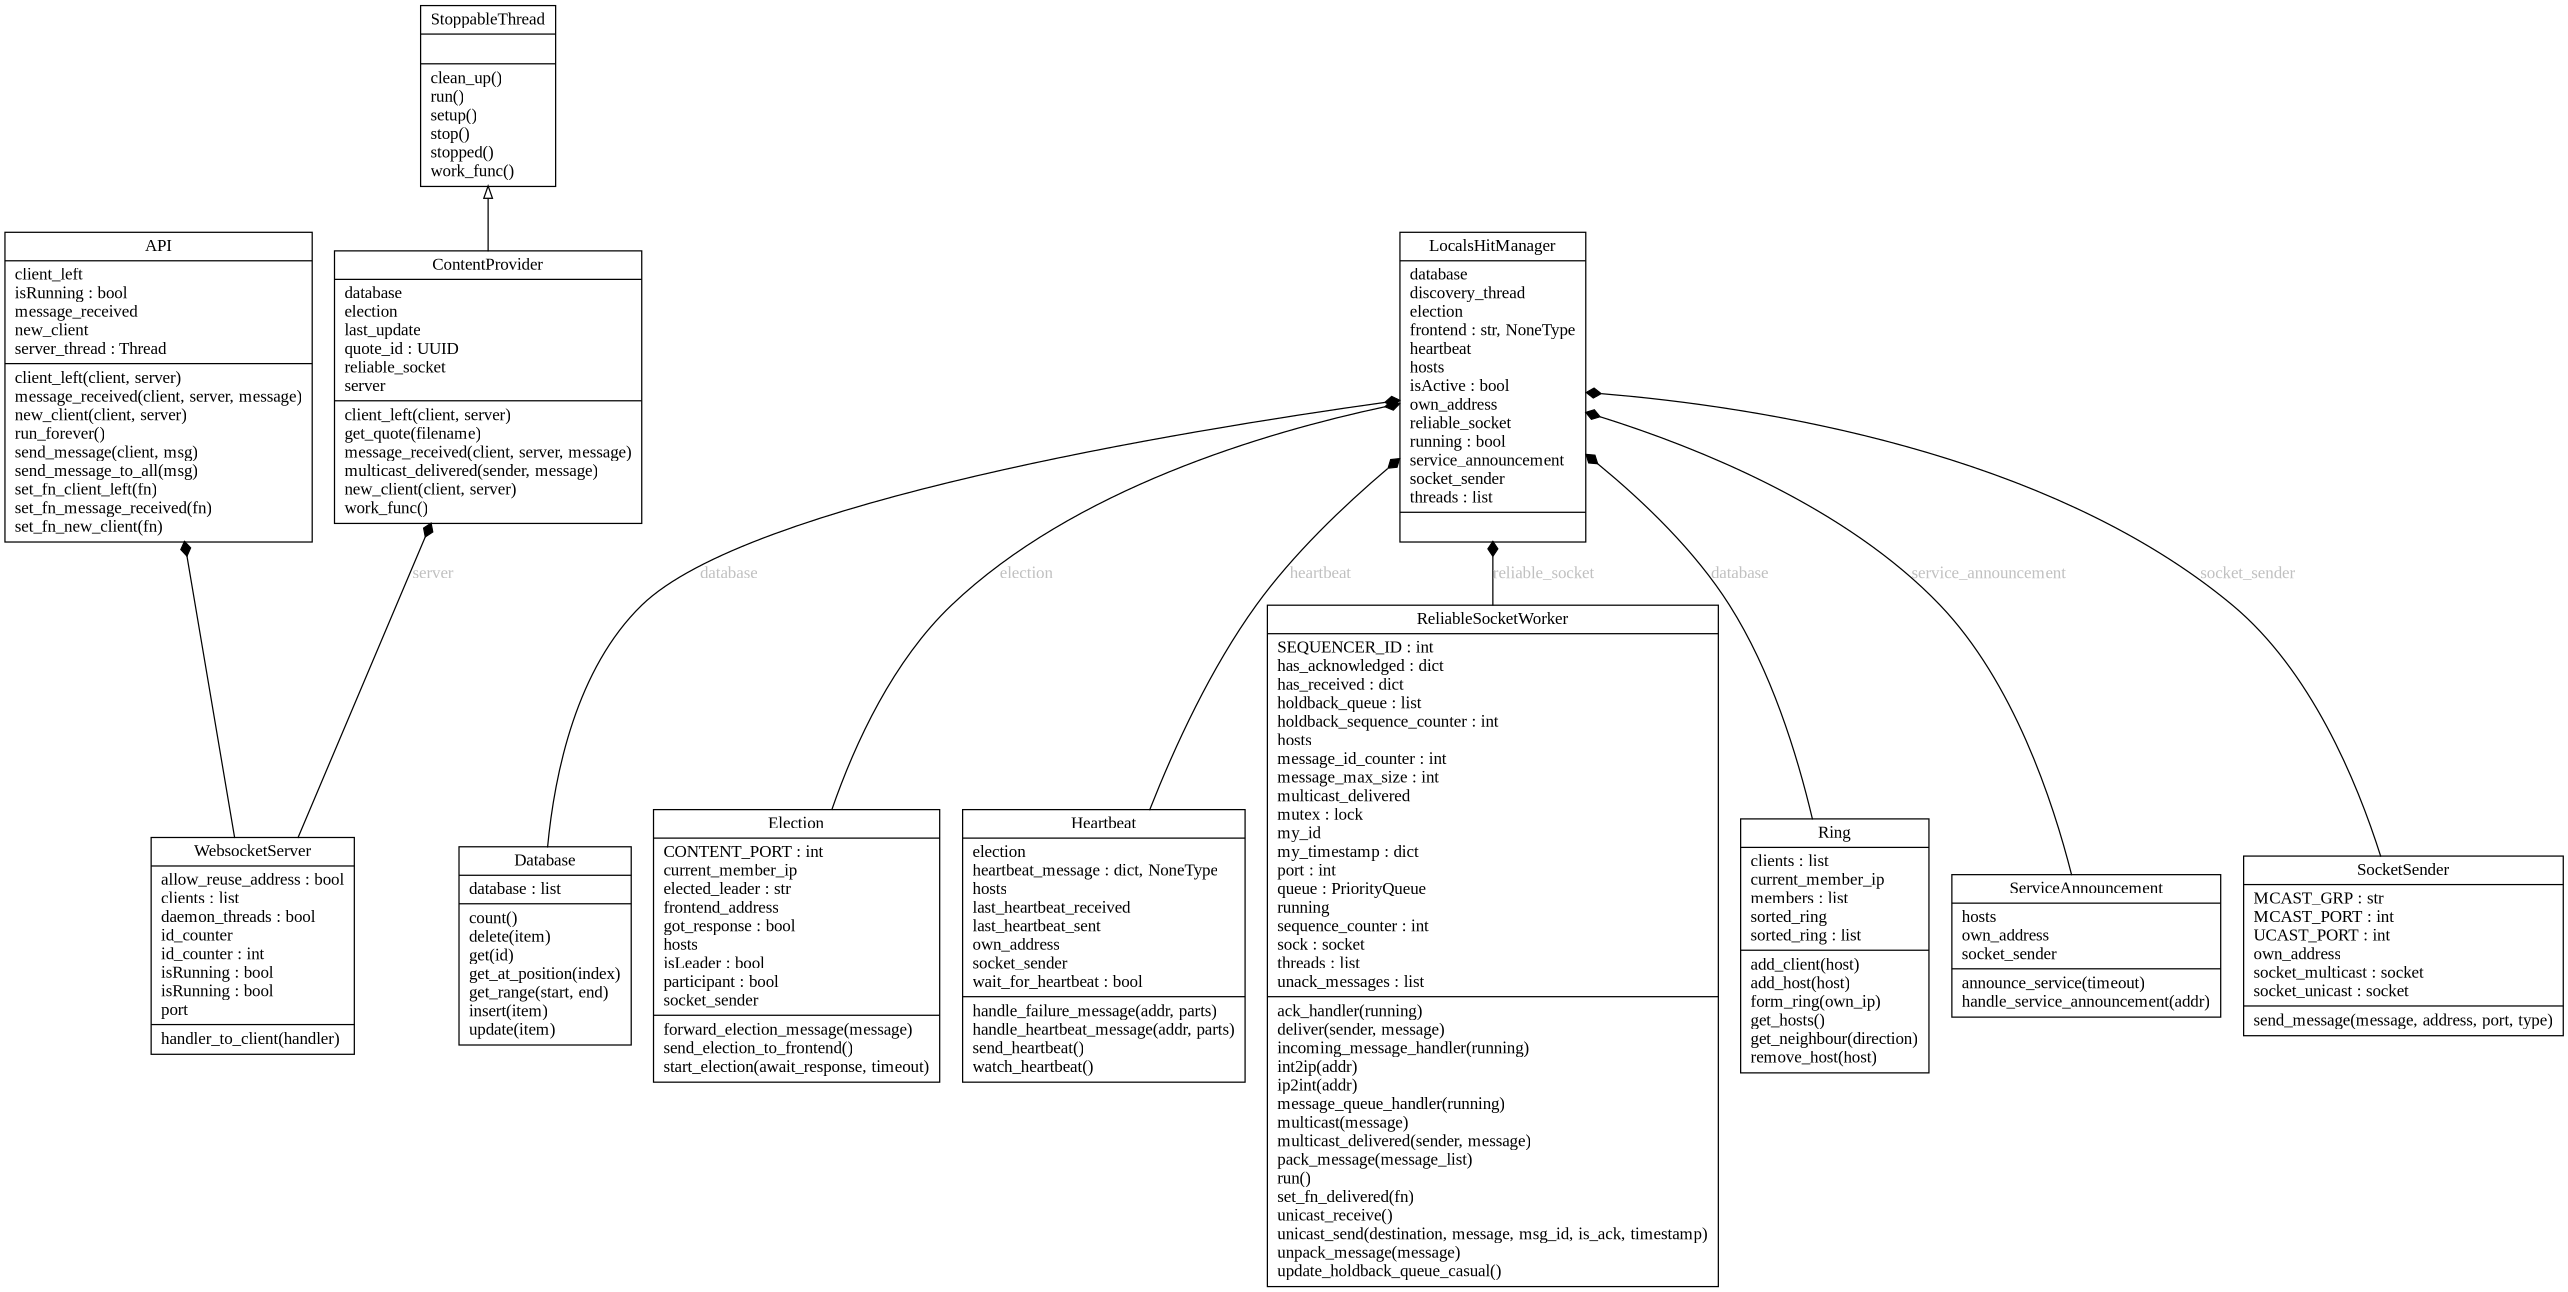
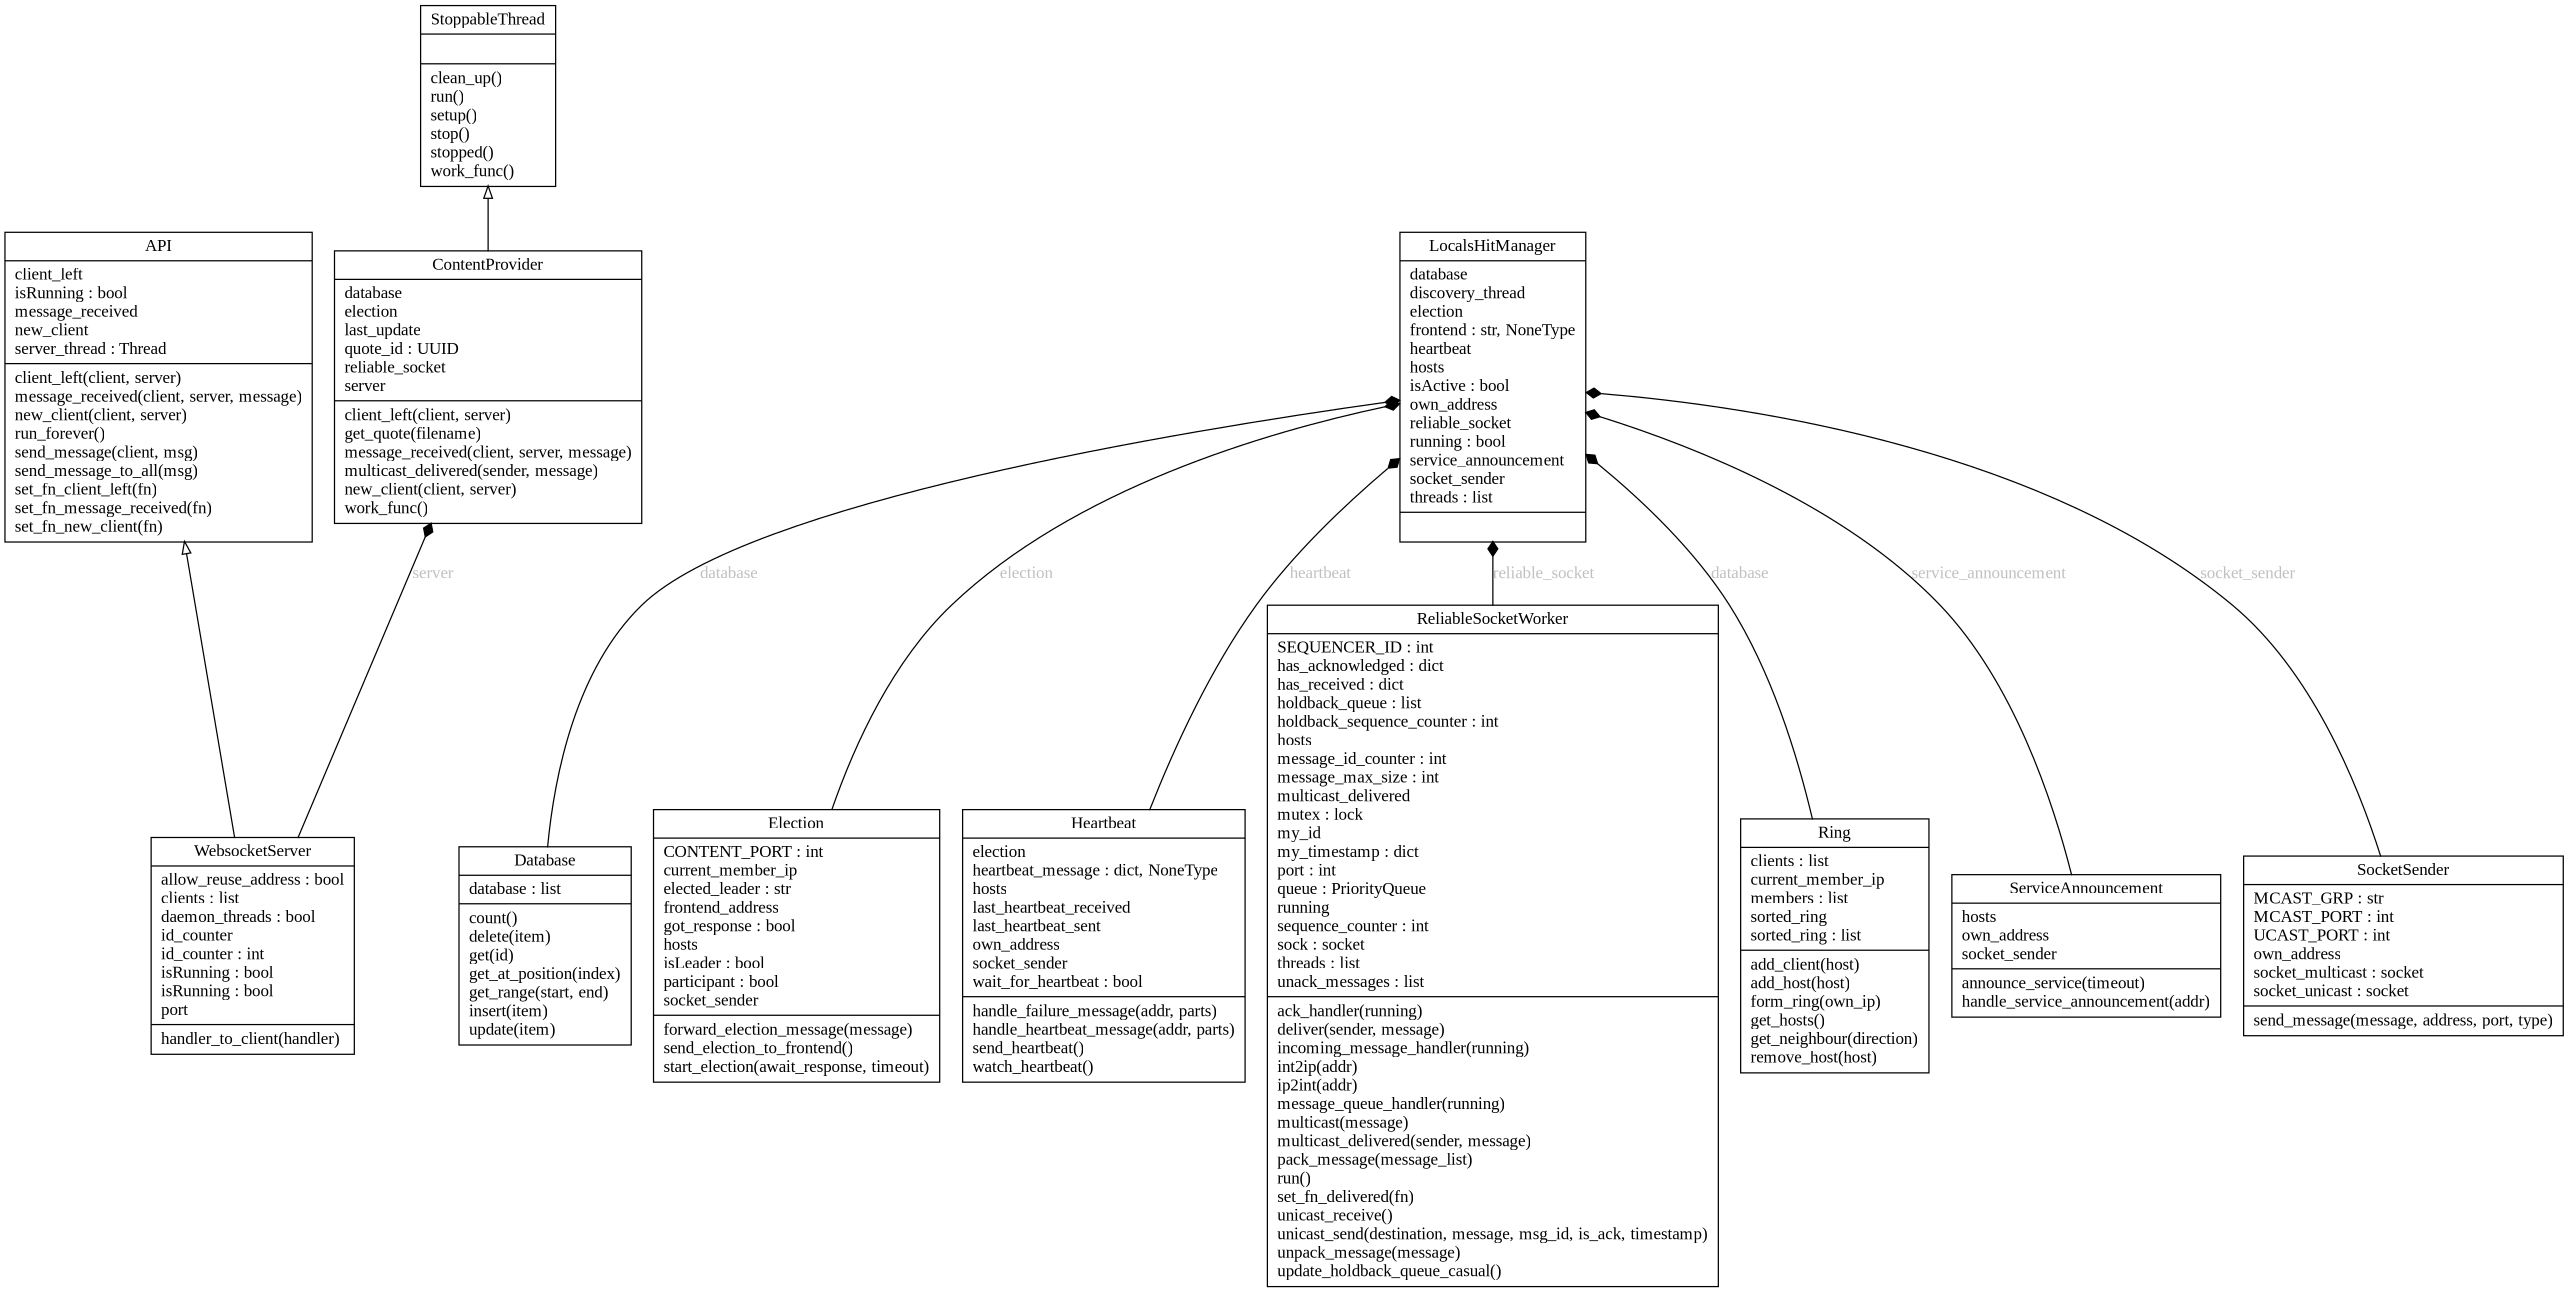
edge "WebsocketServer" -> "API": arrowhead diamond -> empty
